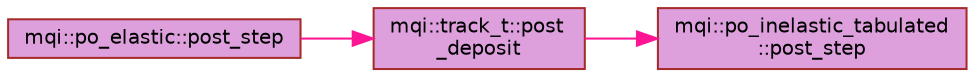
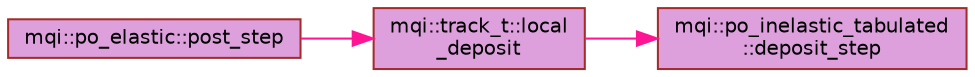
node "mqi::track_t::post _deposit": label "mqi::track_t::post _deposit" -> "mqi::track_t::local _deposit"
node "mqi::po_inelastic_tabulated ::post_step": label "mqi::po_inelastic_tabulated ::post_step" -> "mqi::po_inelastic_tabulated ::deposit_step"
